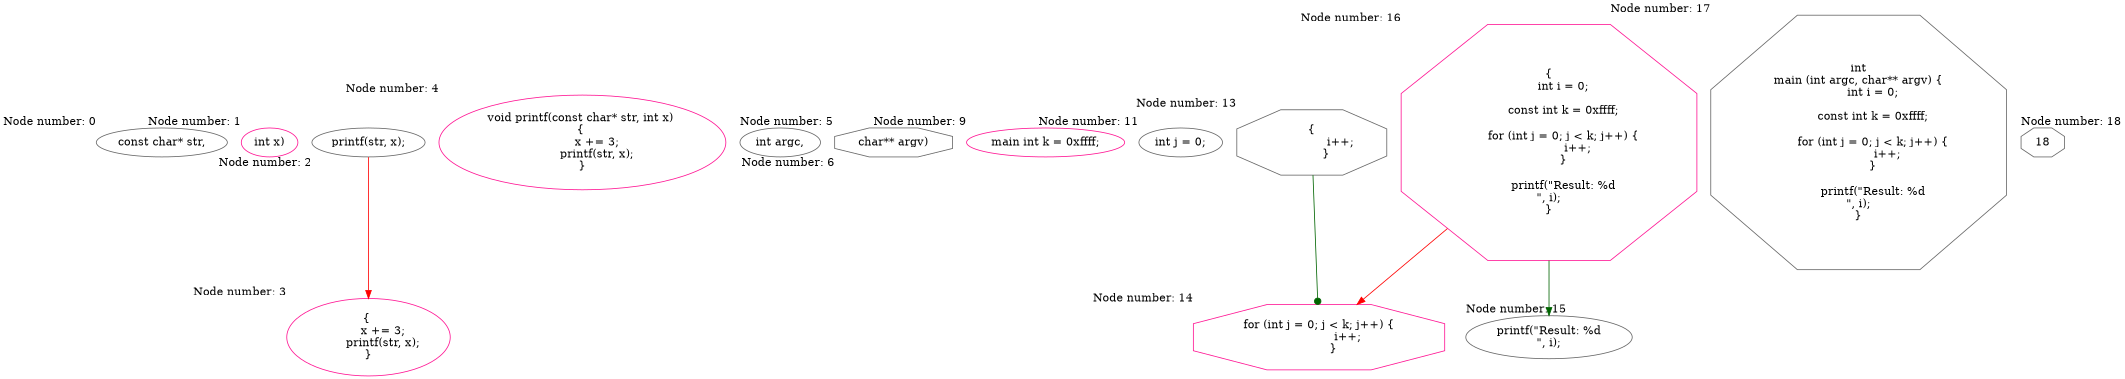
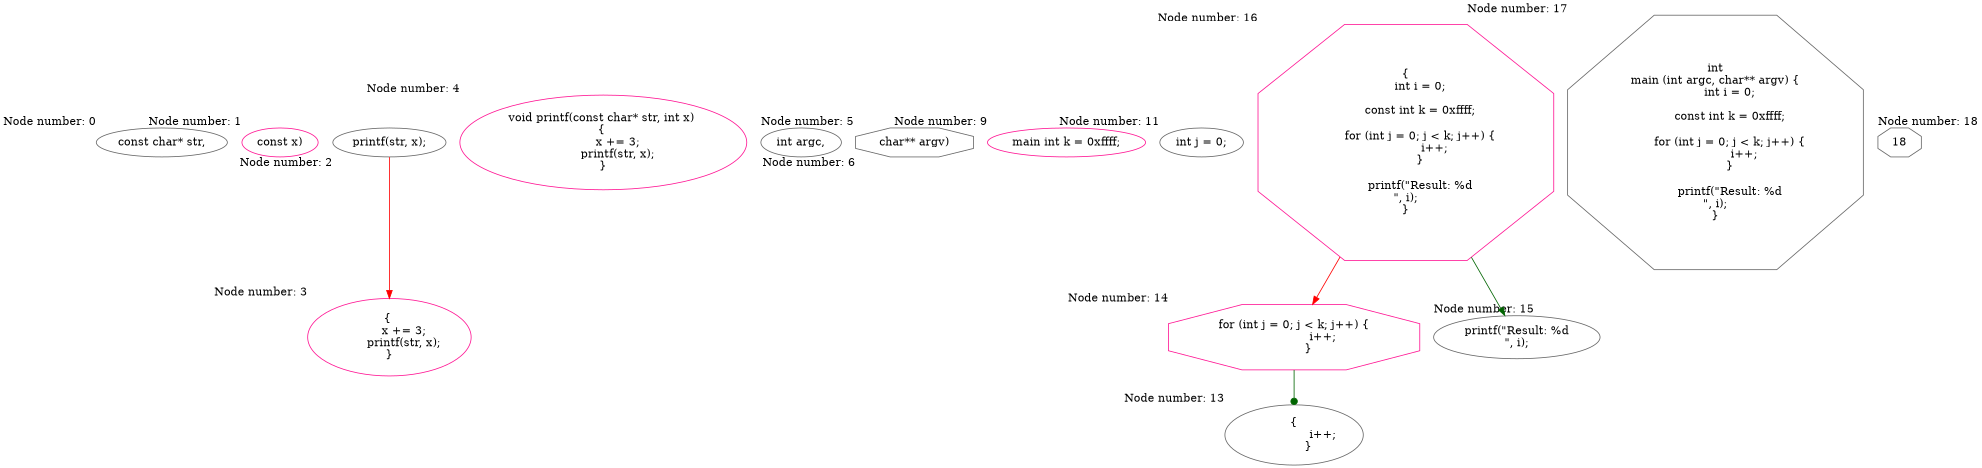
node "int x) Node number: 1": label "int x) Node number: 1" -> "const x) Node number: 1"
node "{ i++; } Node number: 13": shape octagon -> ellipse
edge "{ i++; } Node number: 13" -> "for (int j = 0; j < k; j++) { i++; } Node number: 14": reversed
